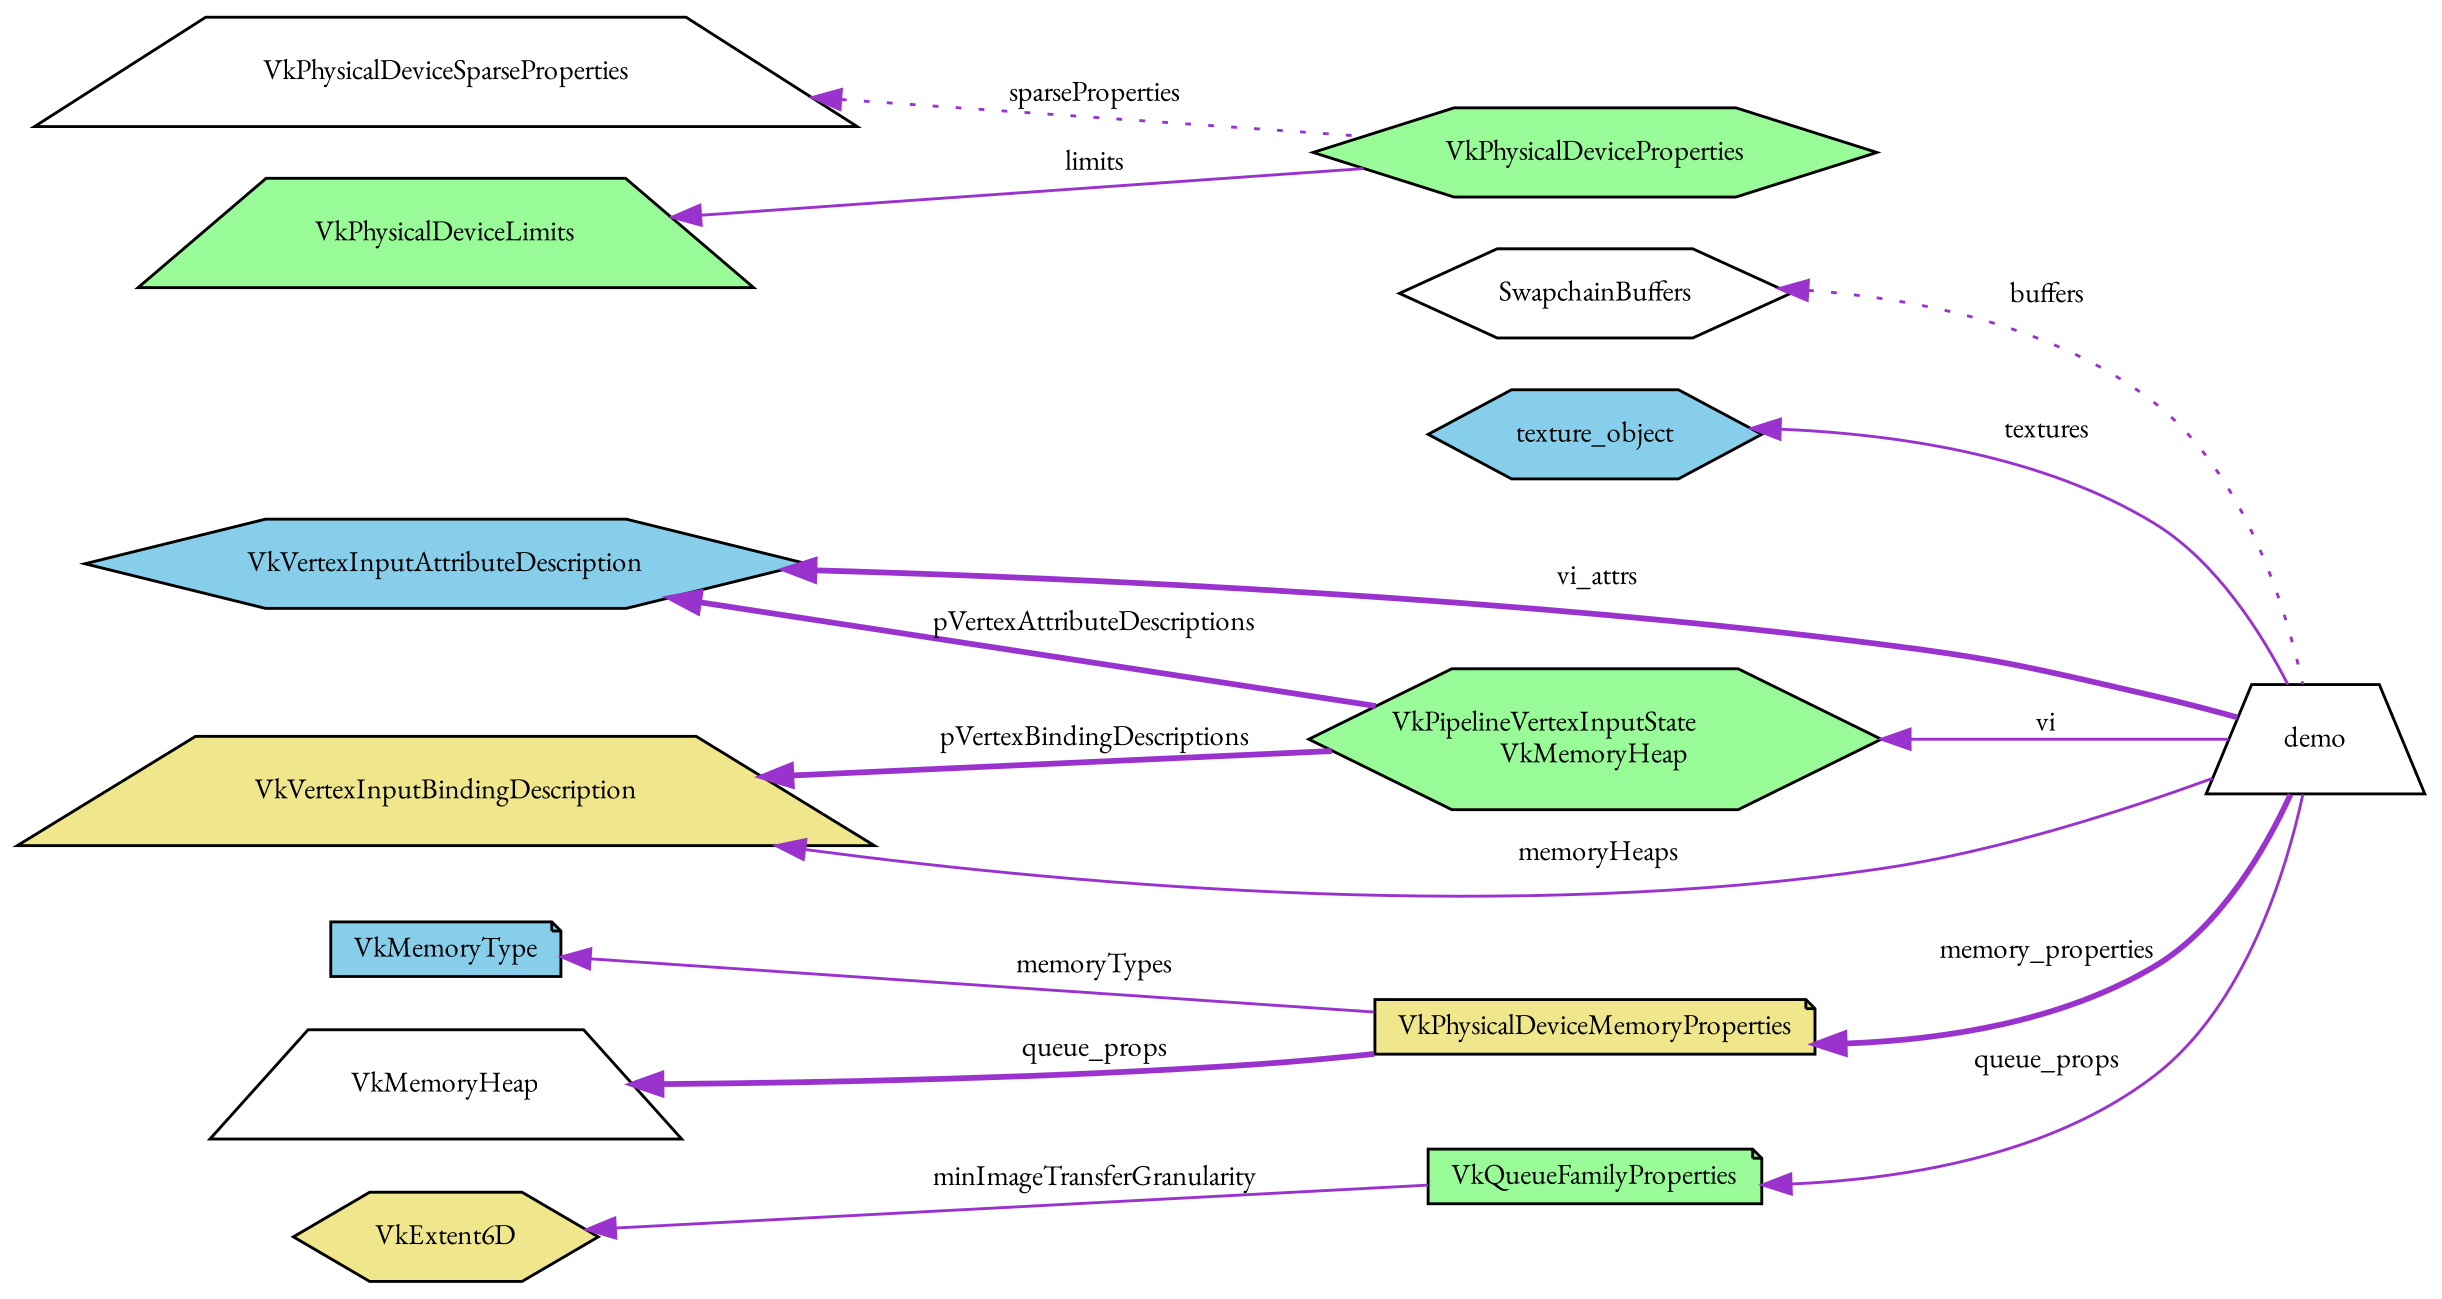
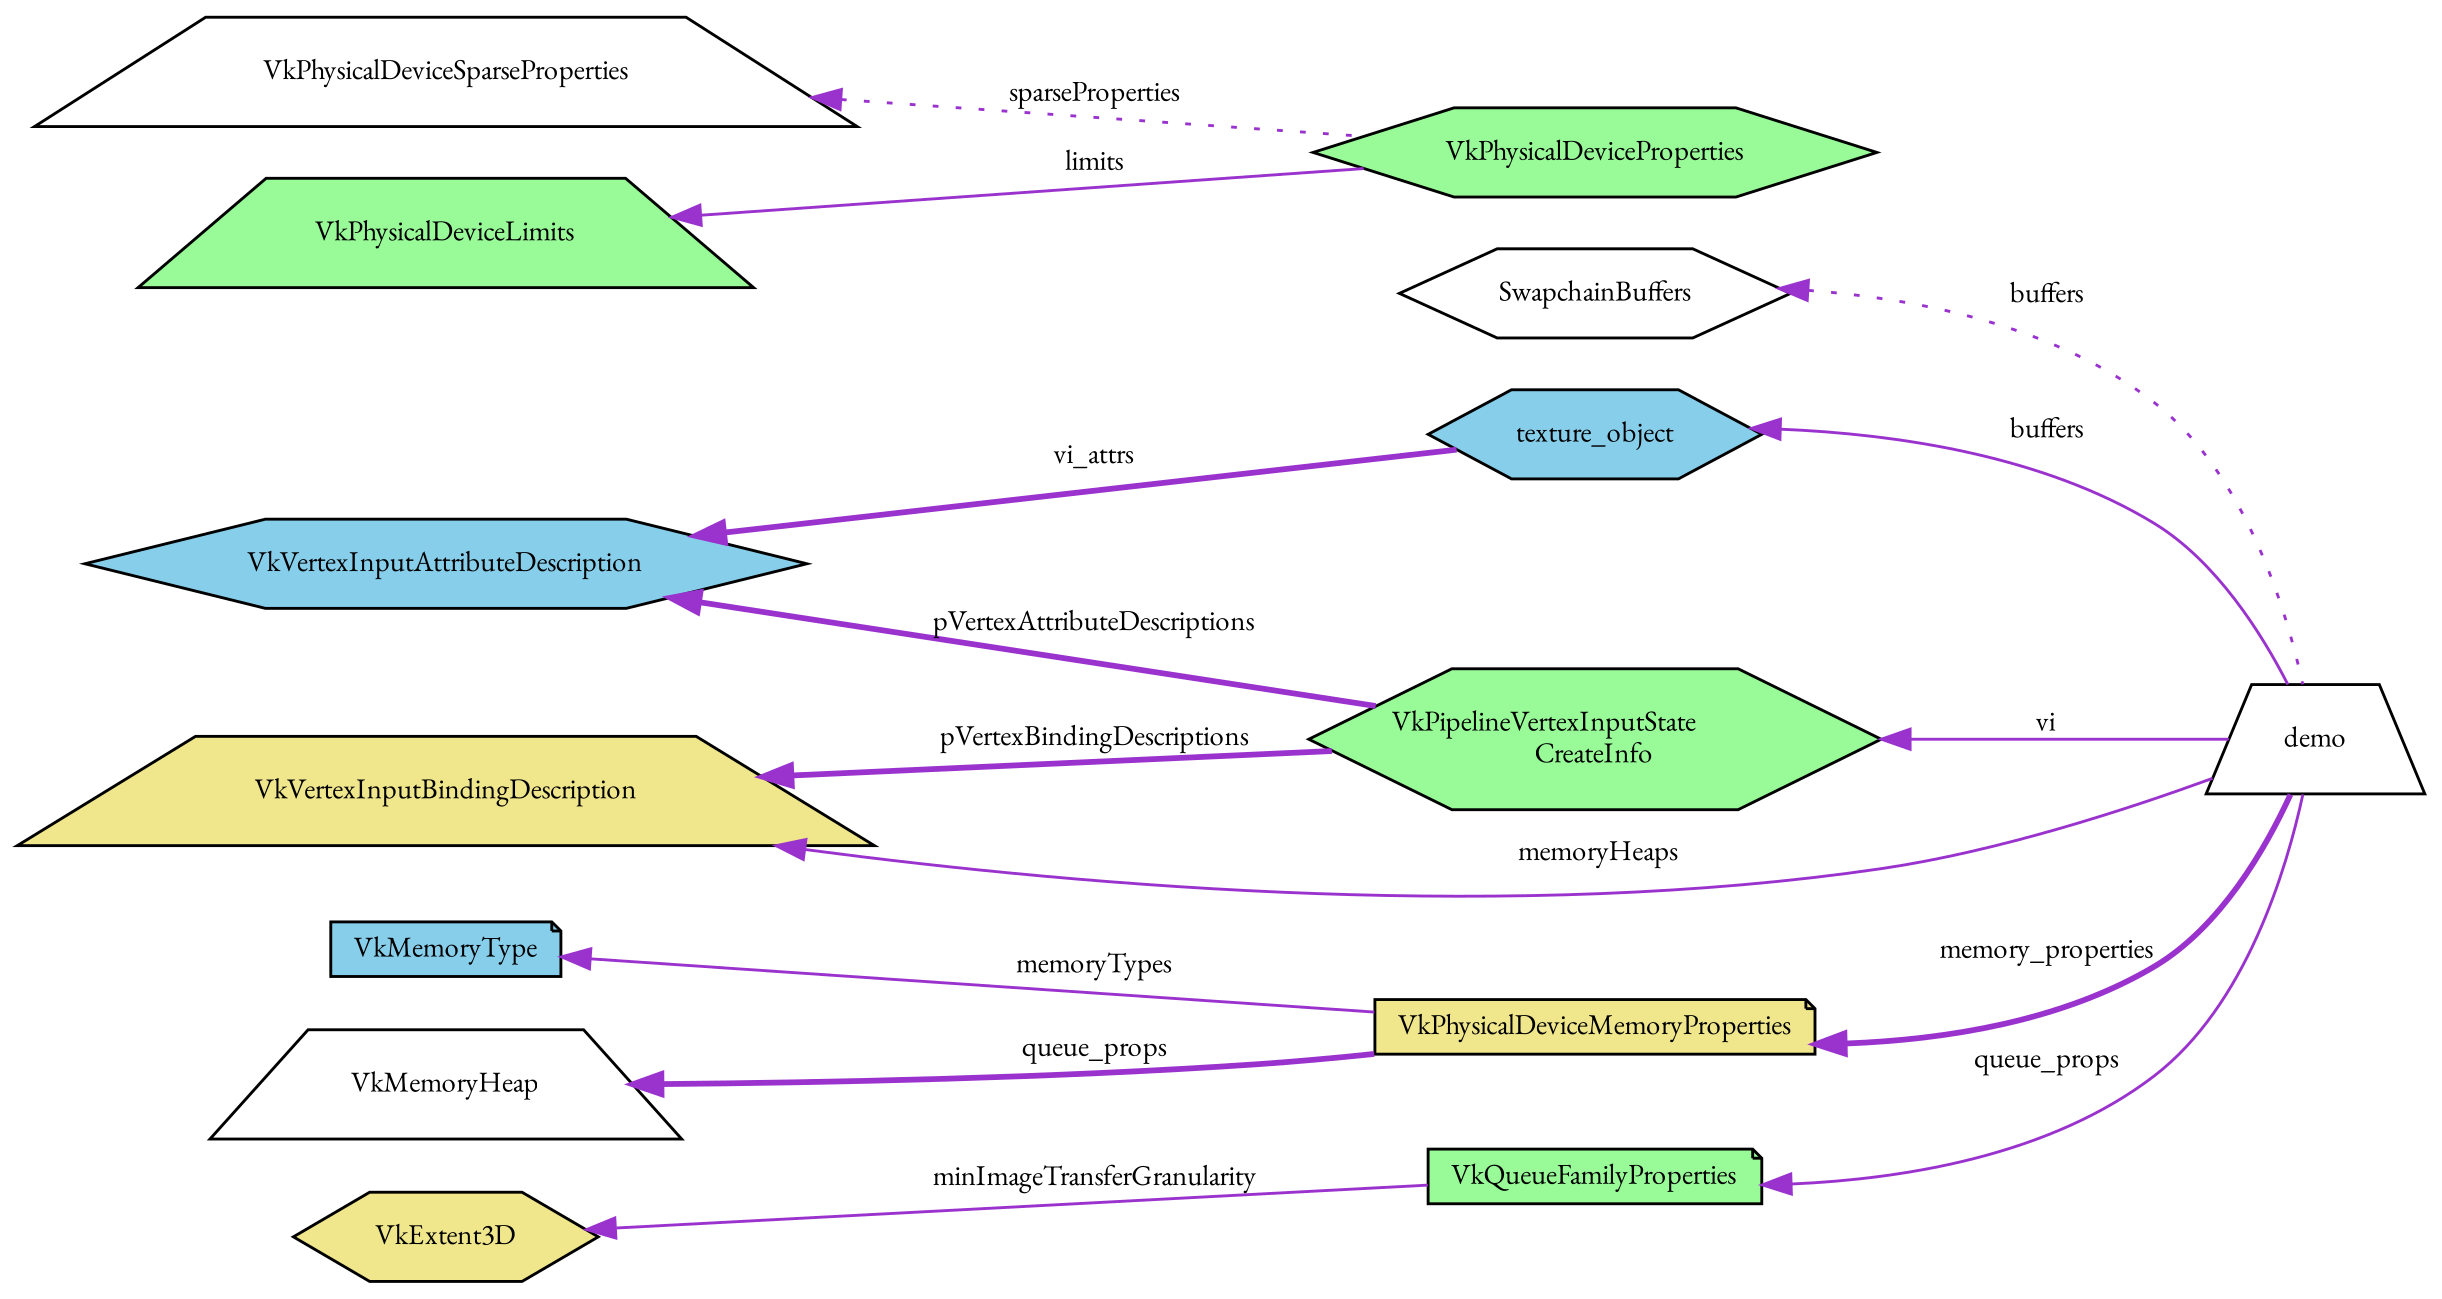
edge "demo" -> "texture_object": label " textures" -> " buffers"
edge "demo" -> "VkVertexInputAttributeDescription": now "texture_object" -> "VkVertexInputAttributeDescription"
node "VkPipelineVertexInputState VkMemoryHeap": label "VkPipelineVertexInputState VkMemoryHeap" -> "VkPipelineVertexInputState CreateInfo"
node "VkExtent6D": label "VkExtent6D" -> "VkExtent3D"
